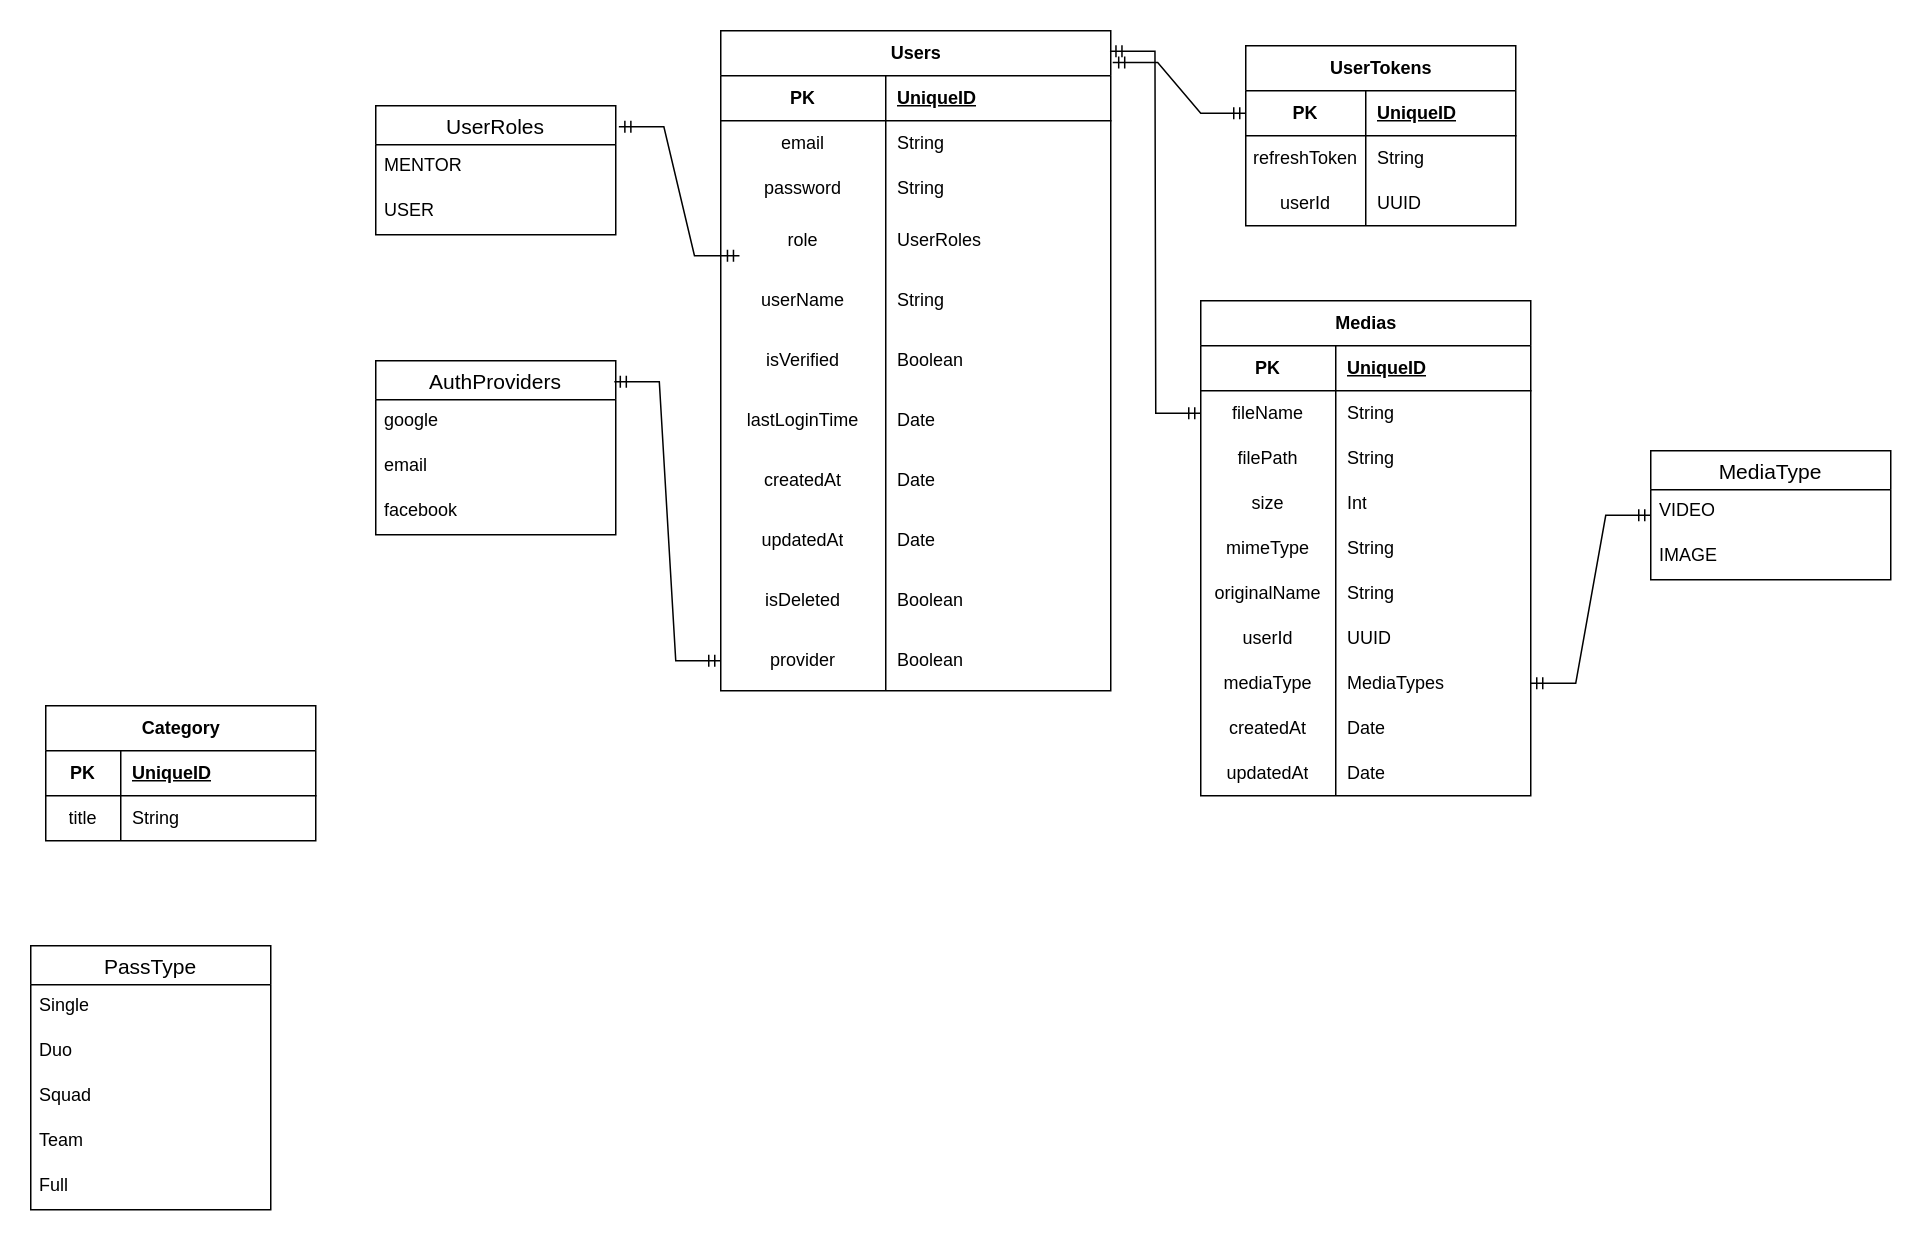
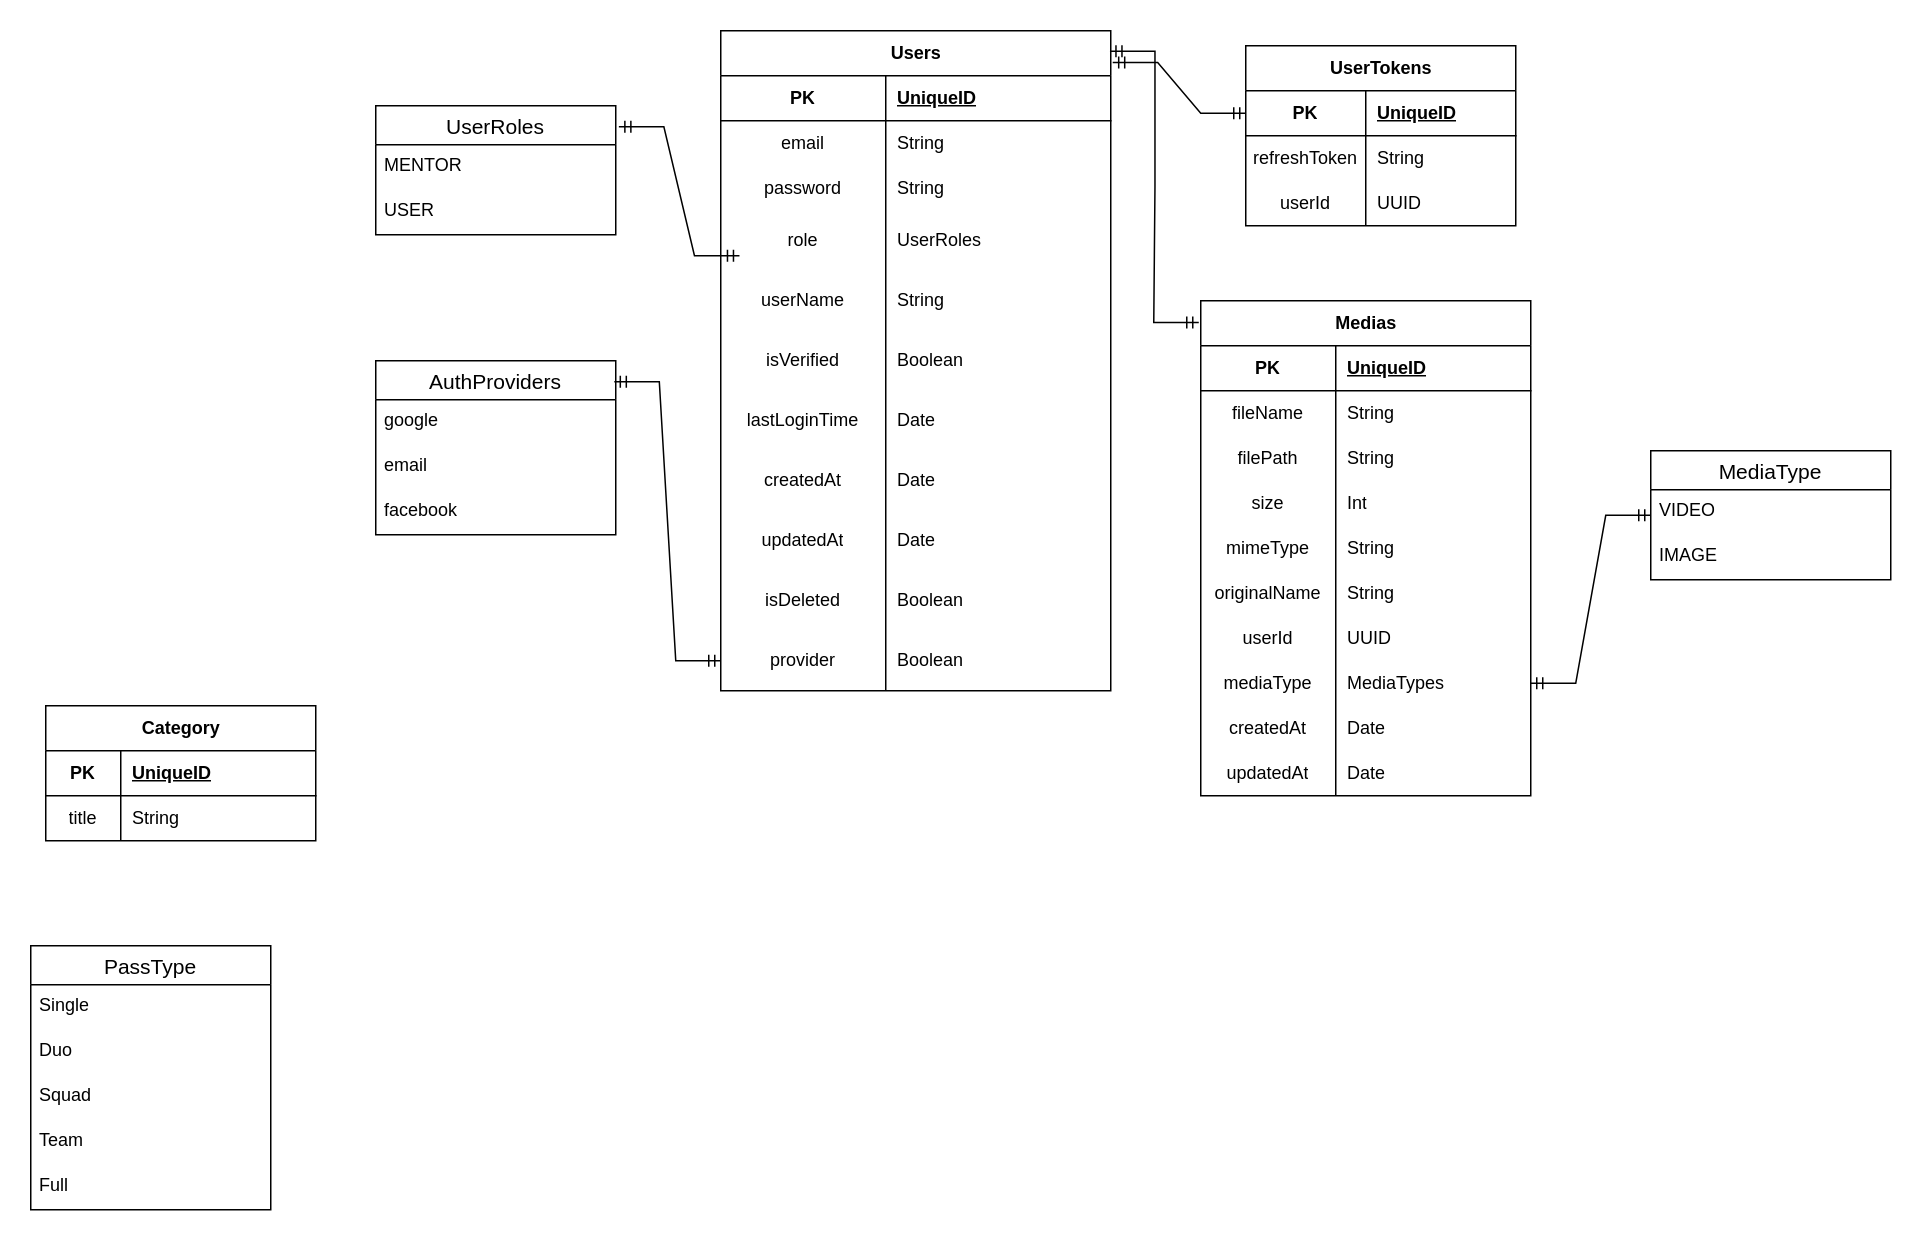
edge "Users" -- "fileName": now "Users" -- "Medias"
